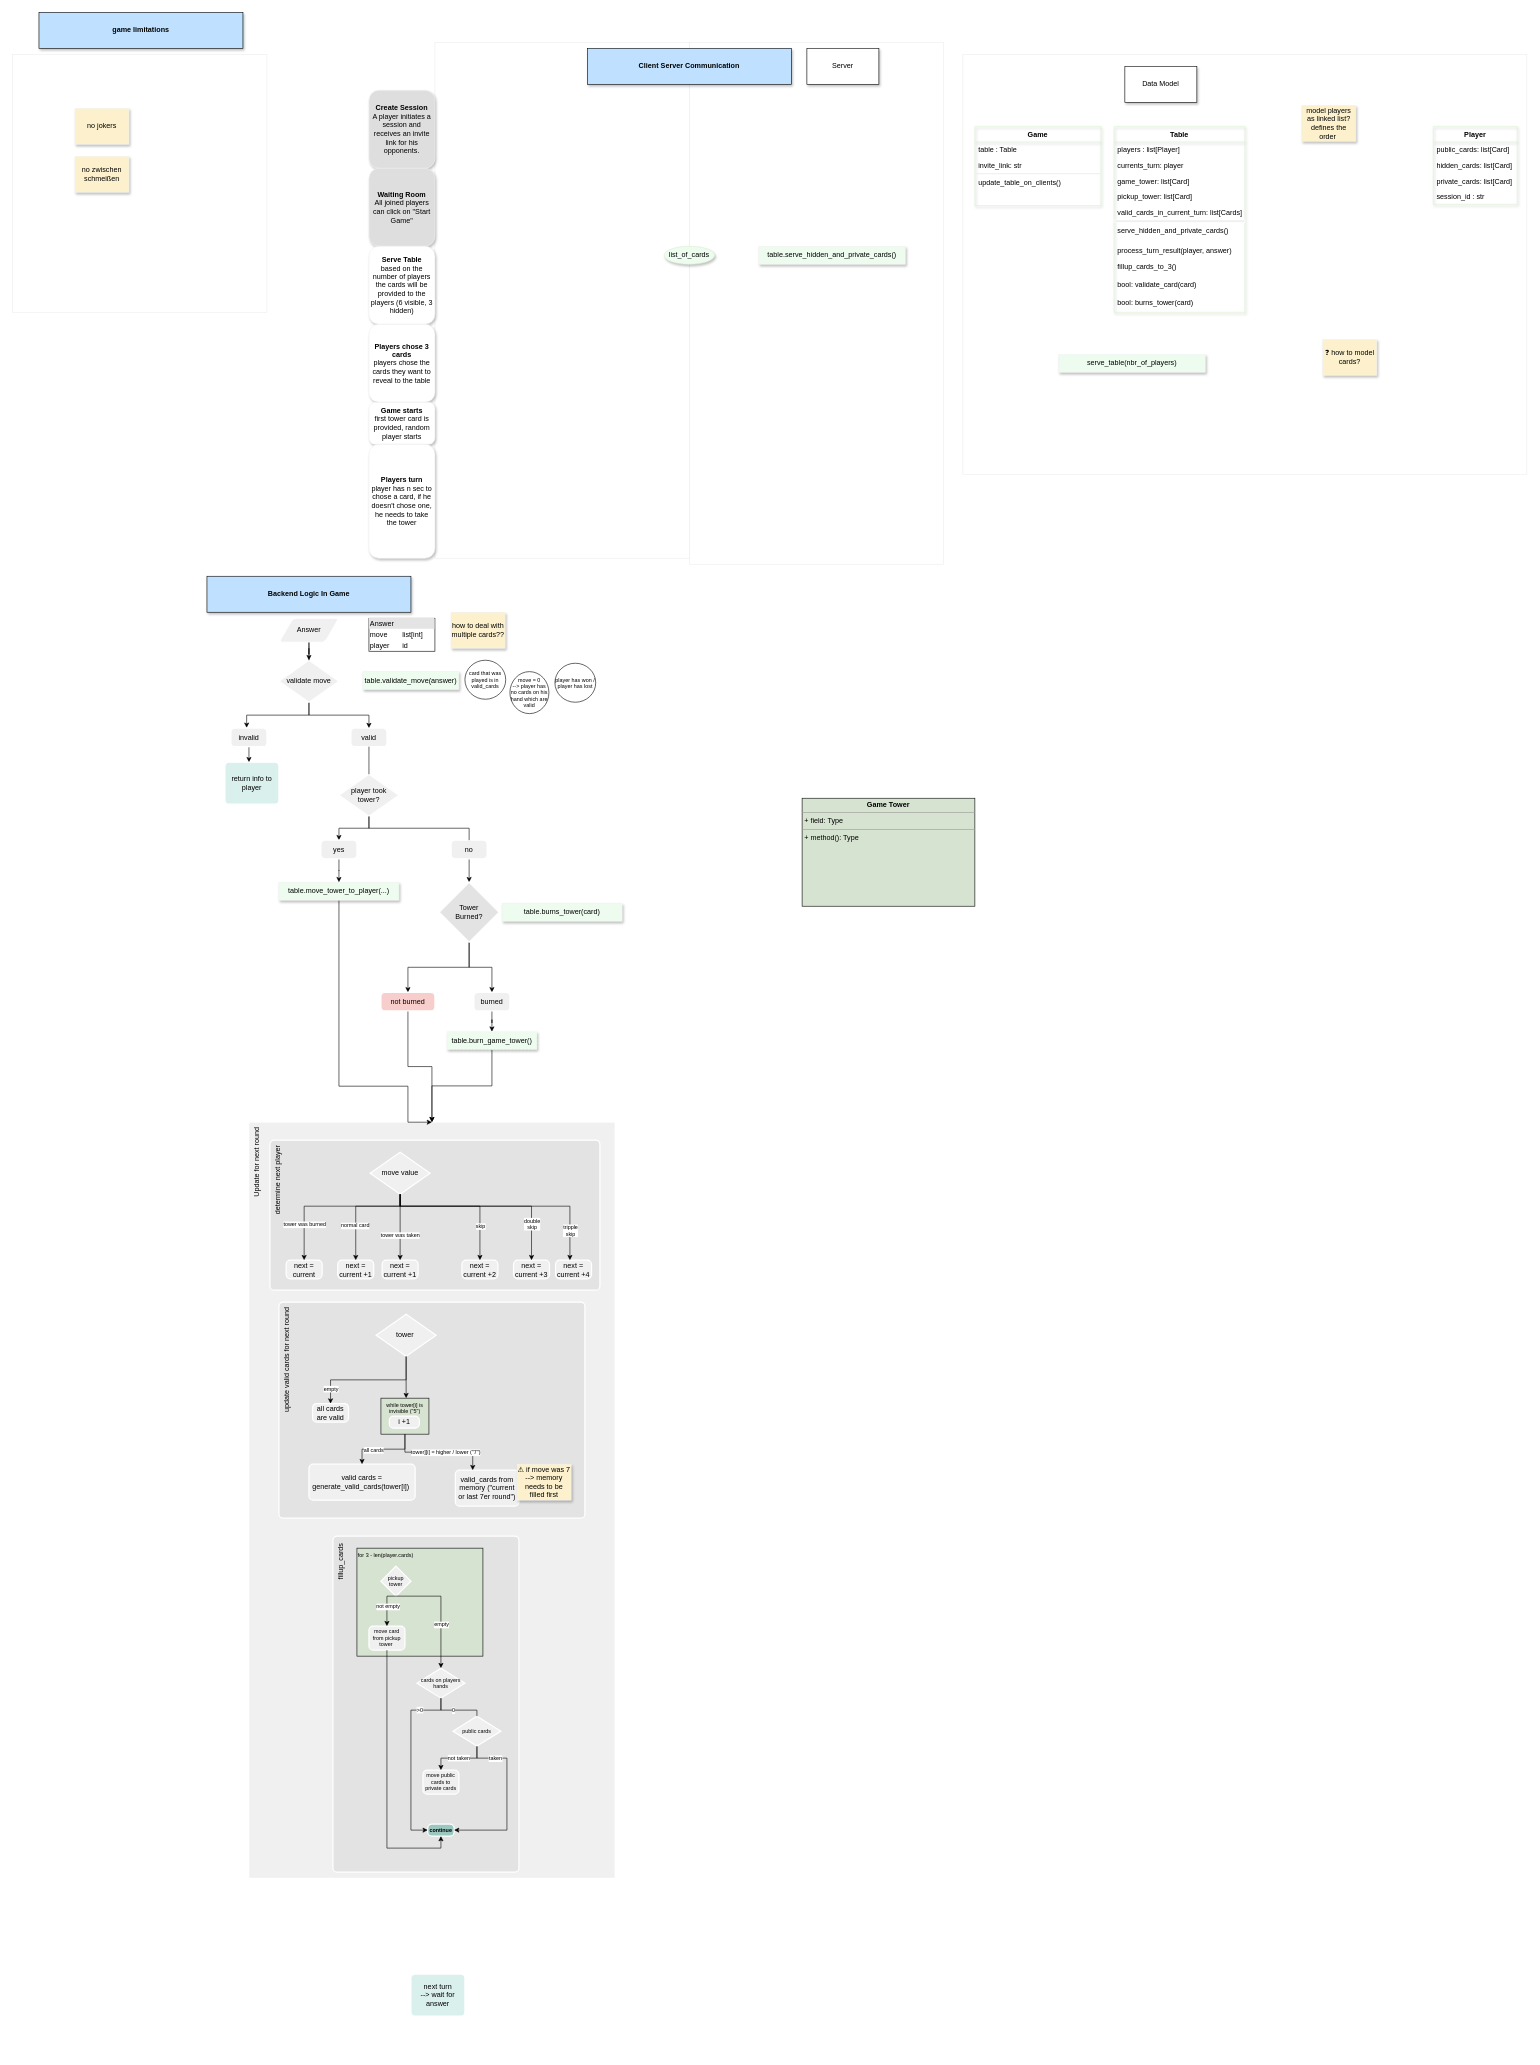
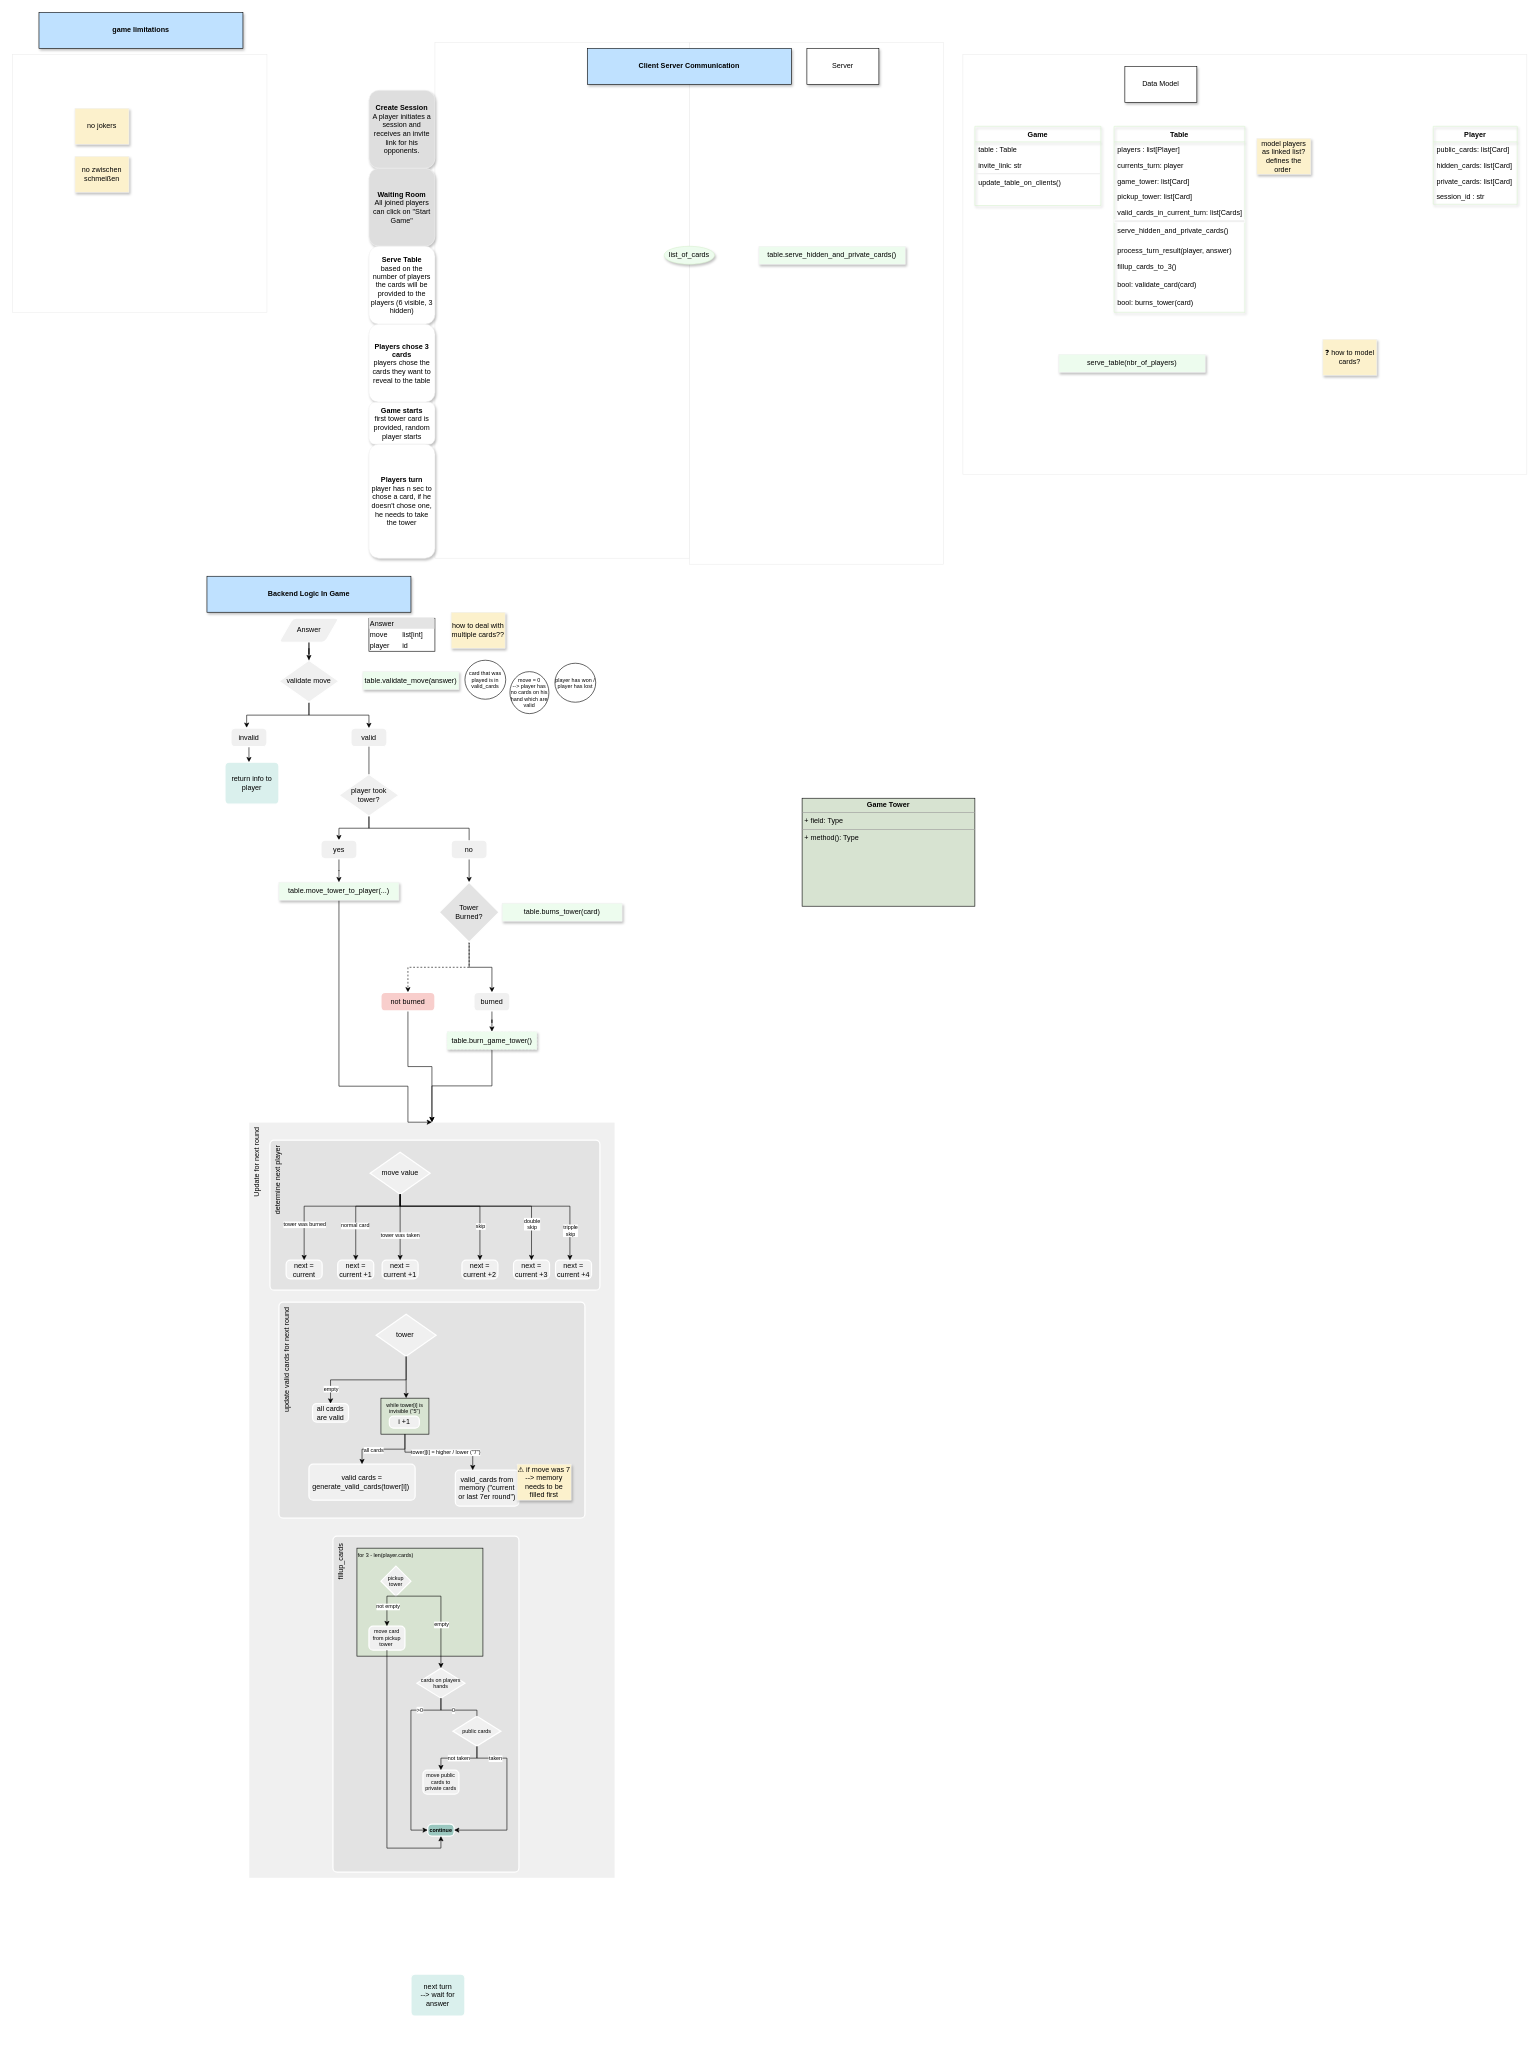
node "model players as linked list? defines the order": moved (1329, 123) -> (1284, 156)
edge "Tower Burned?" -> "not burned": style solid -> dashed
